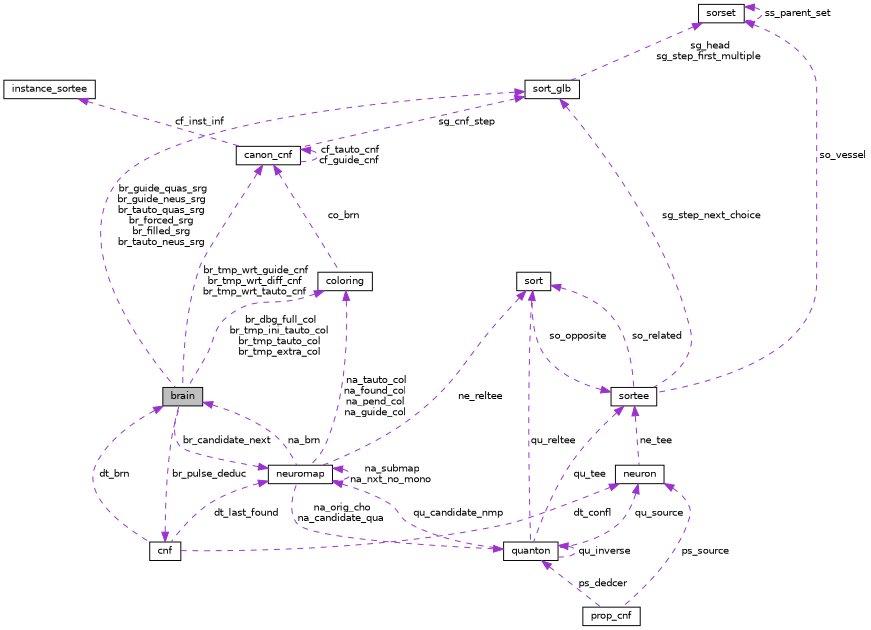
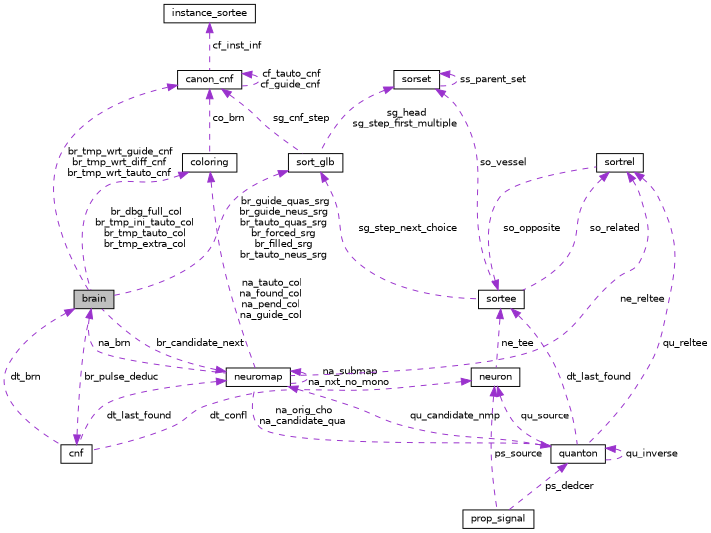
edge "canon_cnf" -> "sort_glb": reversed
node "sort": label "sort" -> "sortrel"
edge "quanton" -> "sortee": label " qu_tee" -> " dt_last_found"
node "prop_cnf": label "prop_cnf" -> "prop_signal"
